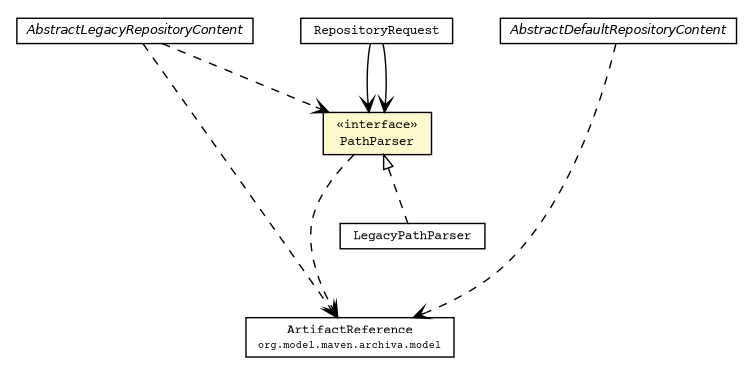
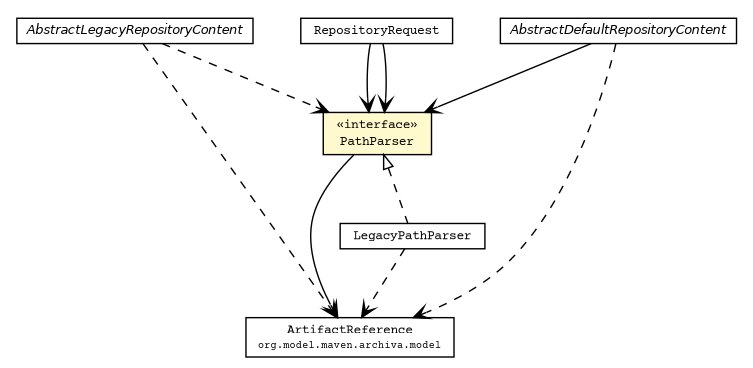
edge "AbstractDefaultRepositoryContent" -> "PathParser": added
edge "PathParser" -> "ArtifactReference": style dashed -> solid
edge "LegacyPathParser" -> "ArtifactReference": added
